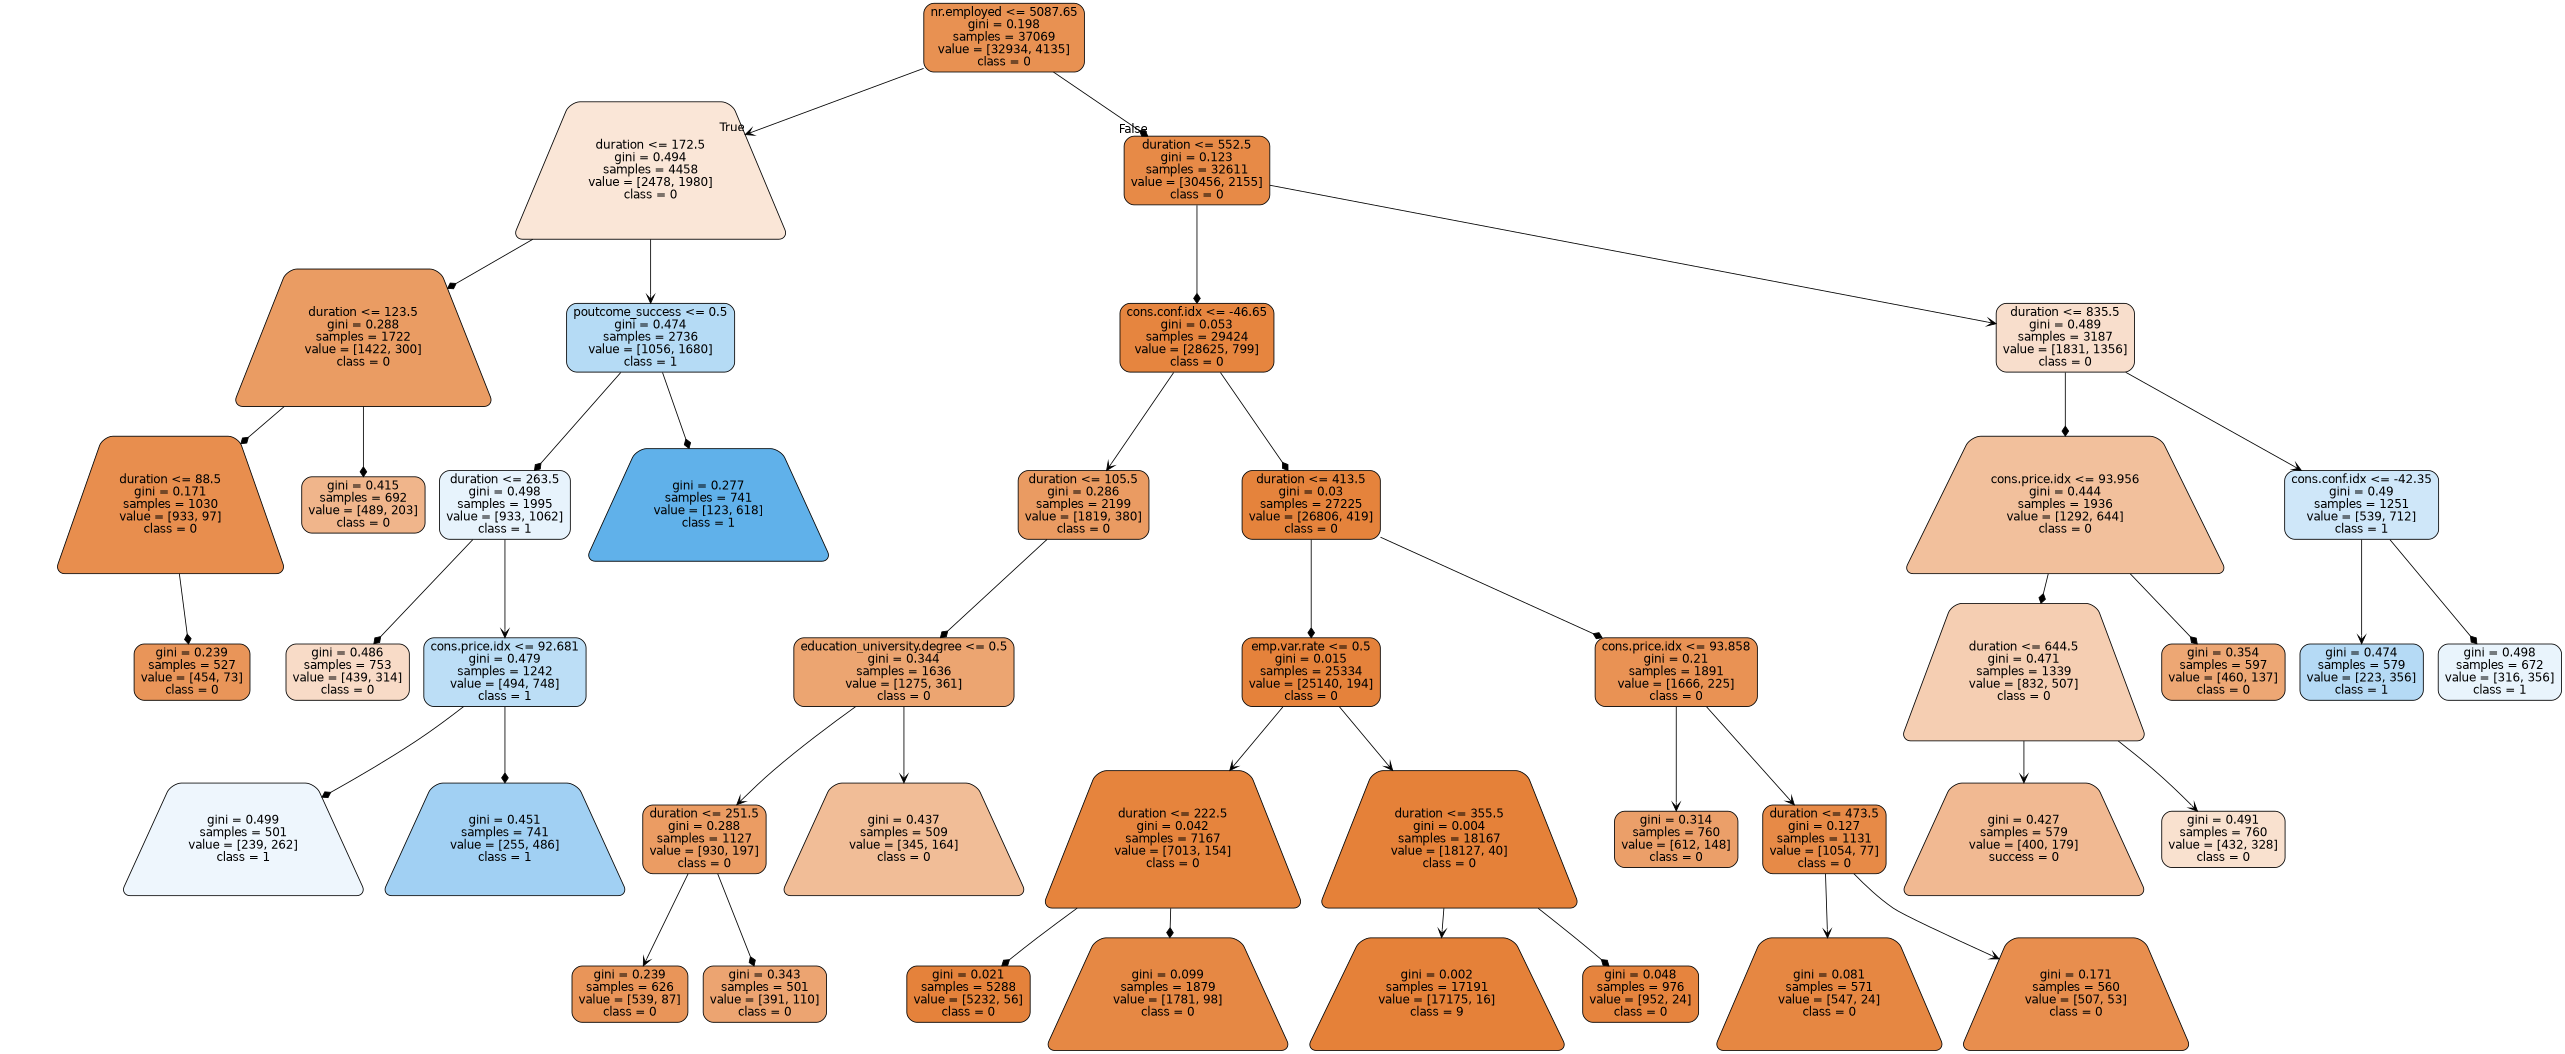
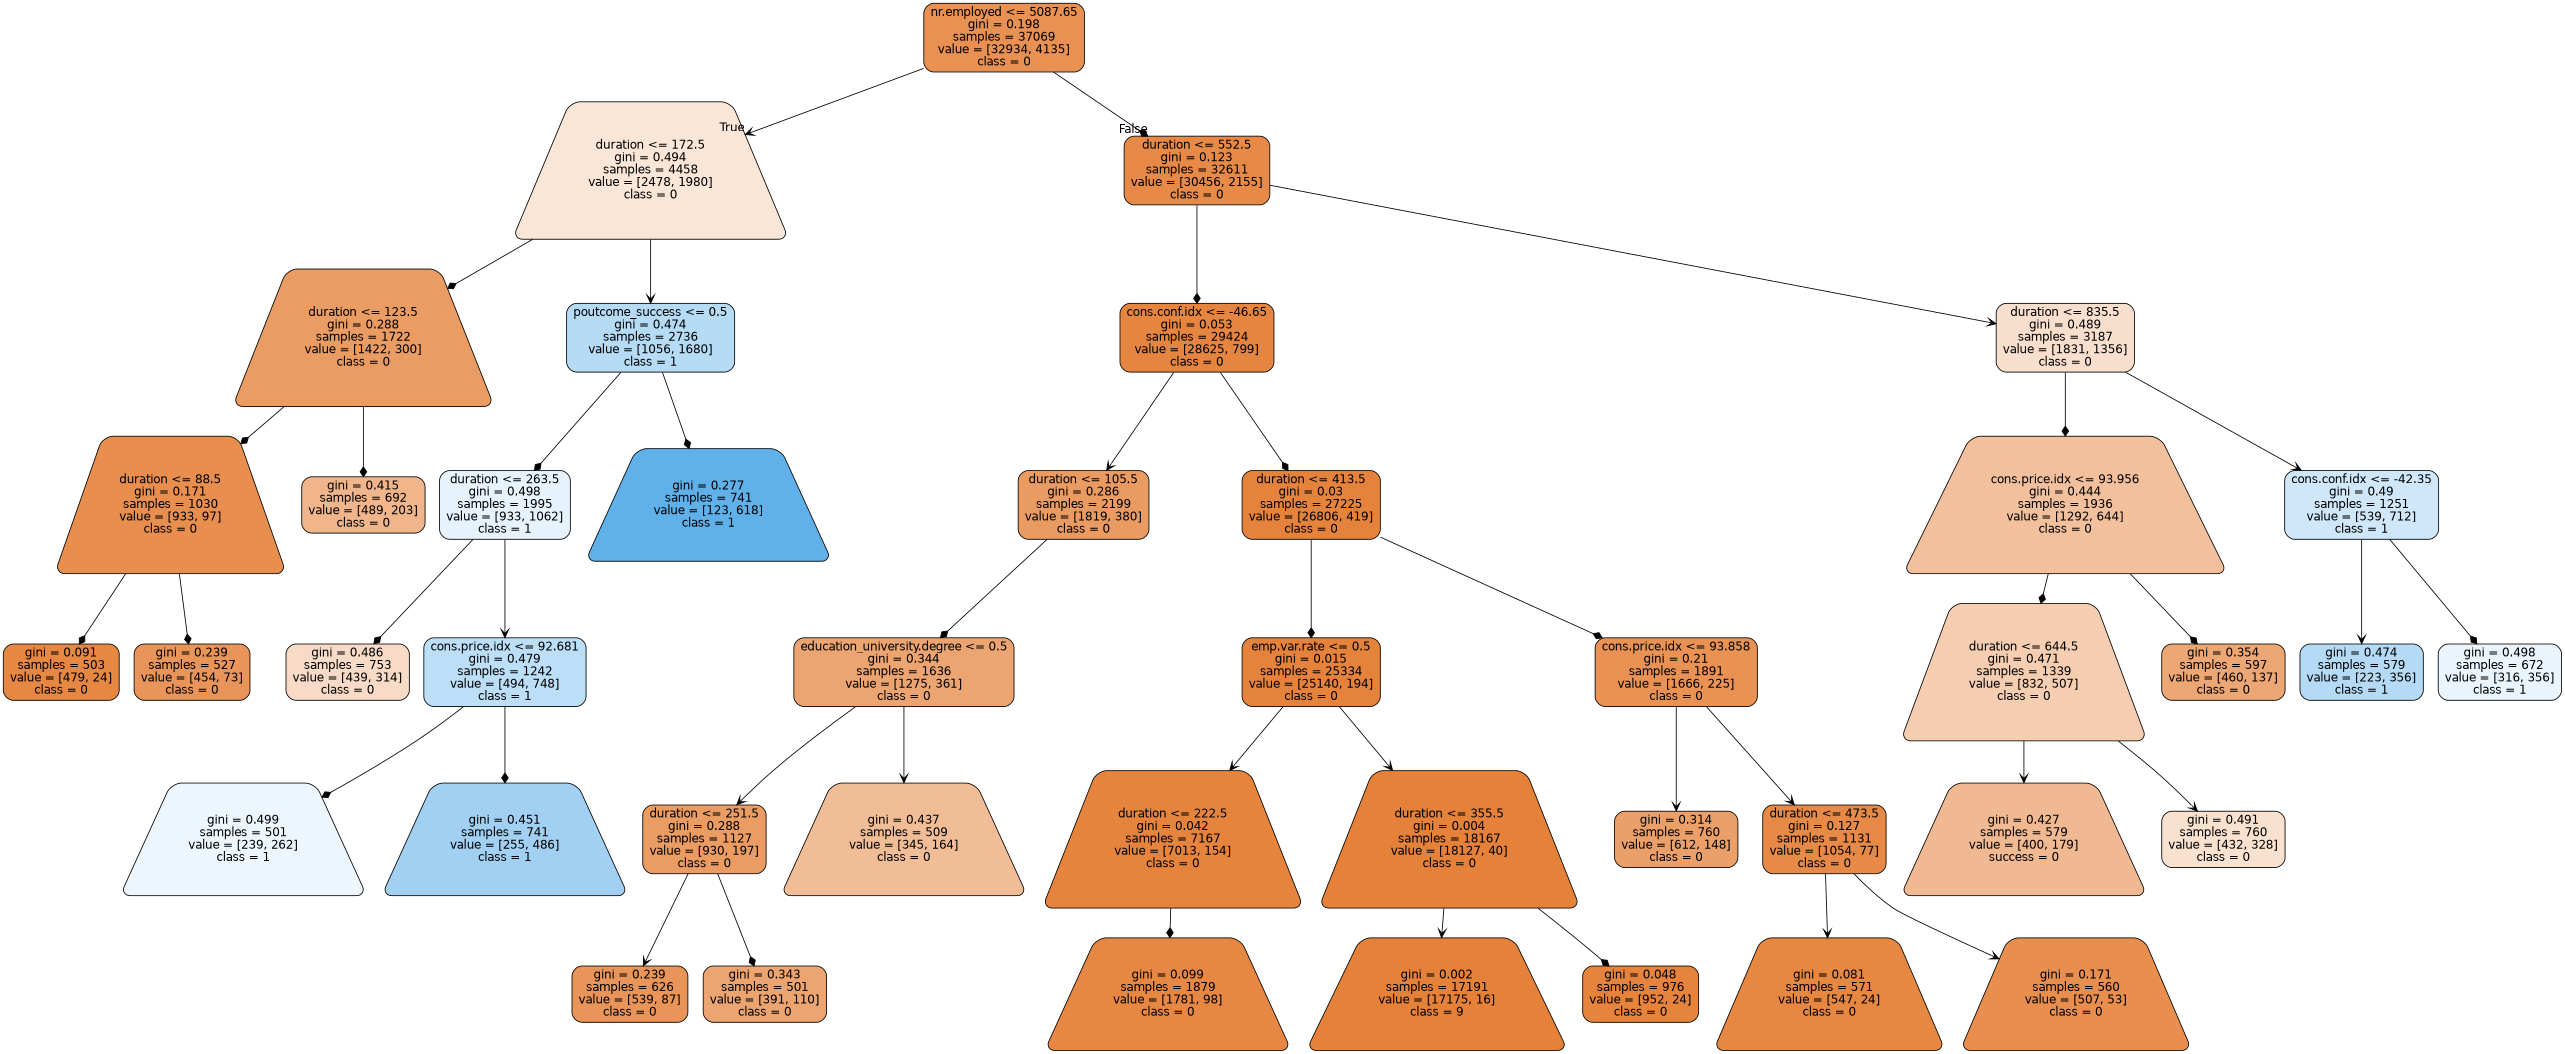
node "gini = 0.091 samples = 503 value = [479, 24] class = 0": added
node "gini = 0.021 samples = 5288 value = [5232, 56] class = 0": removed
